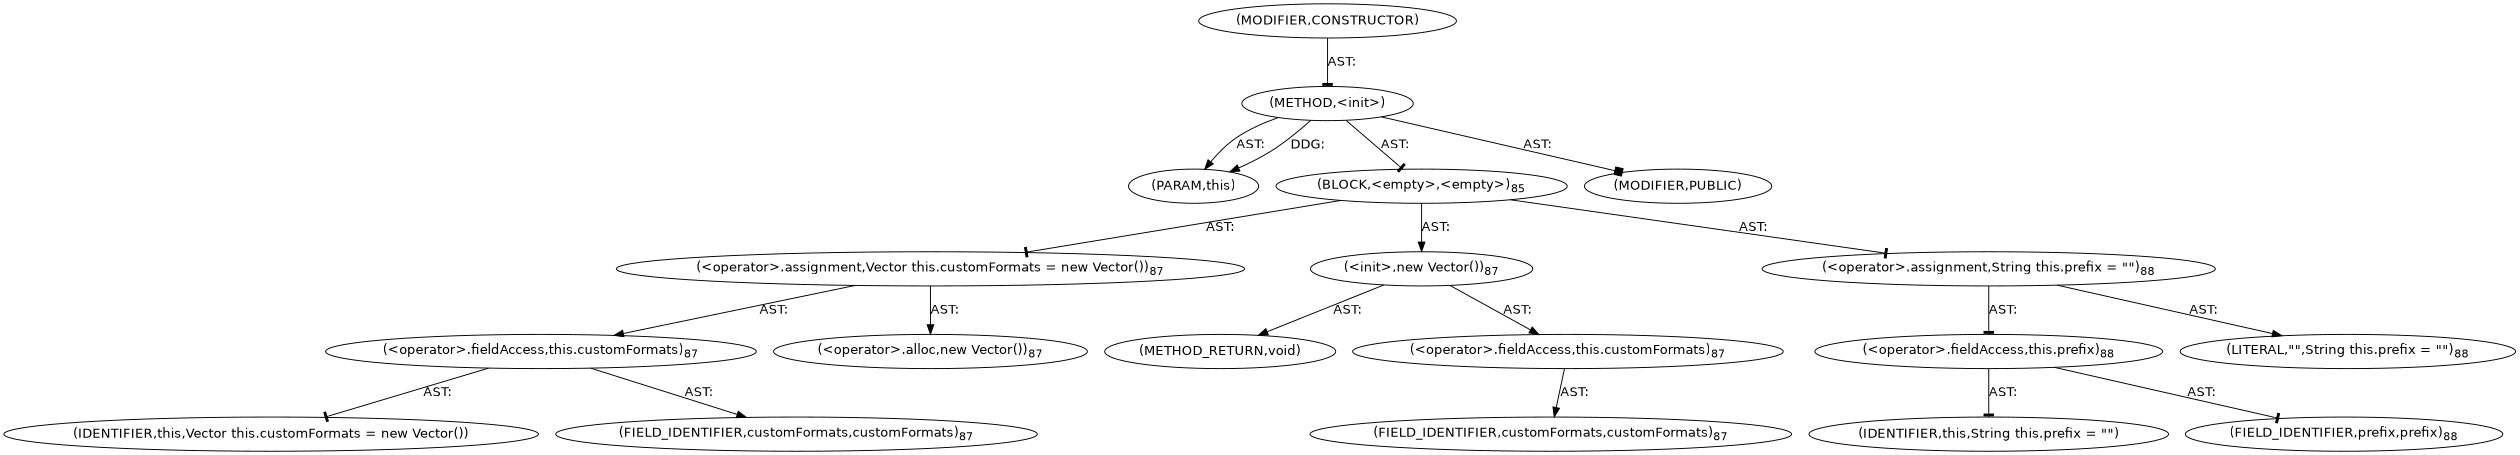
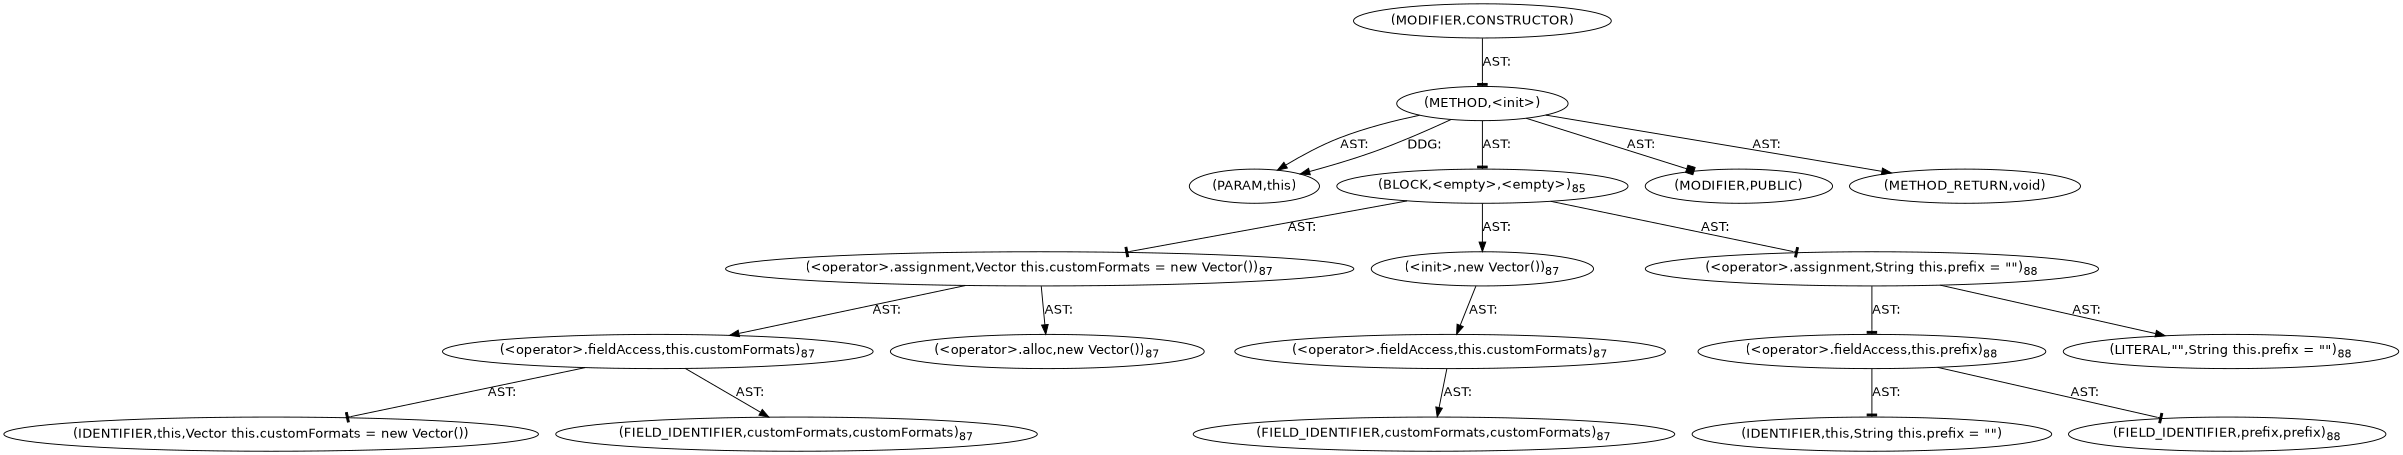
edge "(<init>,new Vector())" -> "(METHOD_RETURN,void)": now "(METHOD,<init>)" -> "(METHOD_RETURN,void)"
